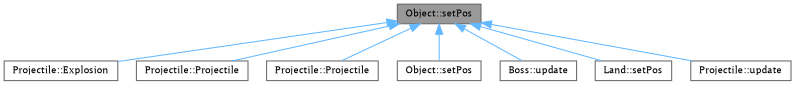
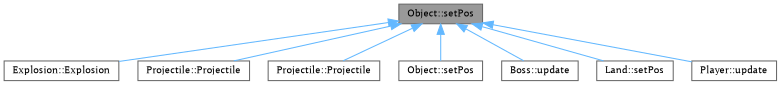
node "Projectile::Explosion": label "Projectile::Explosion" -> "Explosion::Explosion"
node "Projectile::update": label "Projectile::update" -> "Player::update"
